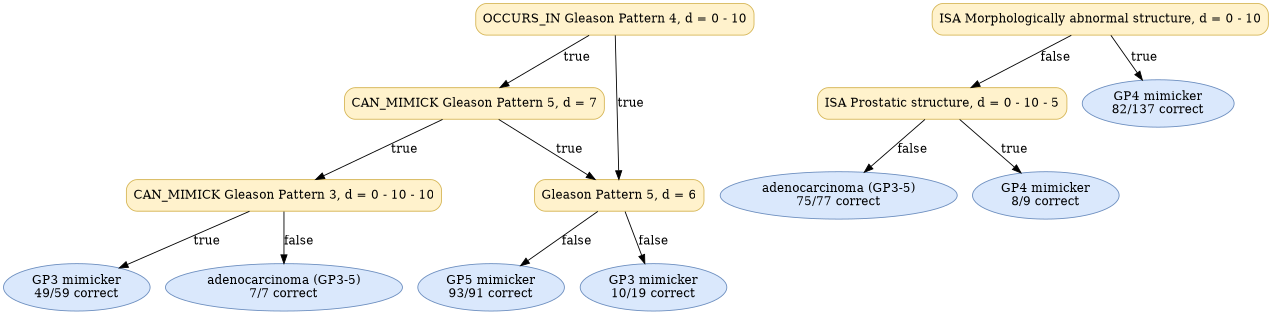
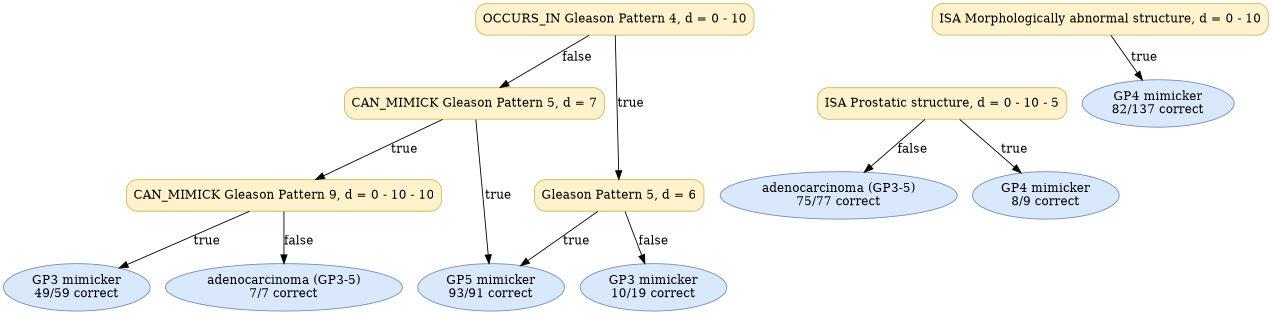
edge "OCCURS_IN Gleason Pattern 4, d = 0 - 10" -> "CAN_MIMICK Gleason Pattern 5, d = 7": label "true" -> "false"
edge "ISA Morphologically abnormal structure, d = 0 - 10" -> "ISA Prostatic structure, d = 0 - 10 - 5": removed, label "false"
edge "CAN_MIMICK Gleason Pattern 5, d = 7" -> "Gleason Pattern 5, d = 6": now "CAN_MIMICK Gleason Pattern 5, d = 7" -> "GP5 mimicker"
node "CAN_MIMICK Gleason Pattern 3, d = 0 - 10 - 10": label "CAN_MIMICK Gleason Pattern 3, d = 0 - 10 - 10" -> "CAN_MIMICK Gleason Pattern 9, d = 0 - 10 - 10"
edge "Gleason Pattern 5, d = 6" -> "GP5 mimicker": label "false" -> "true"
